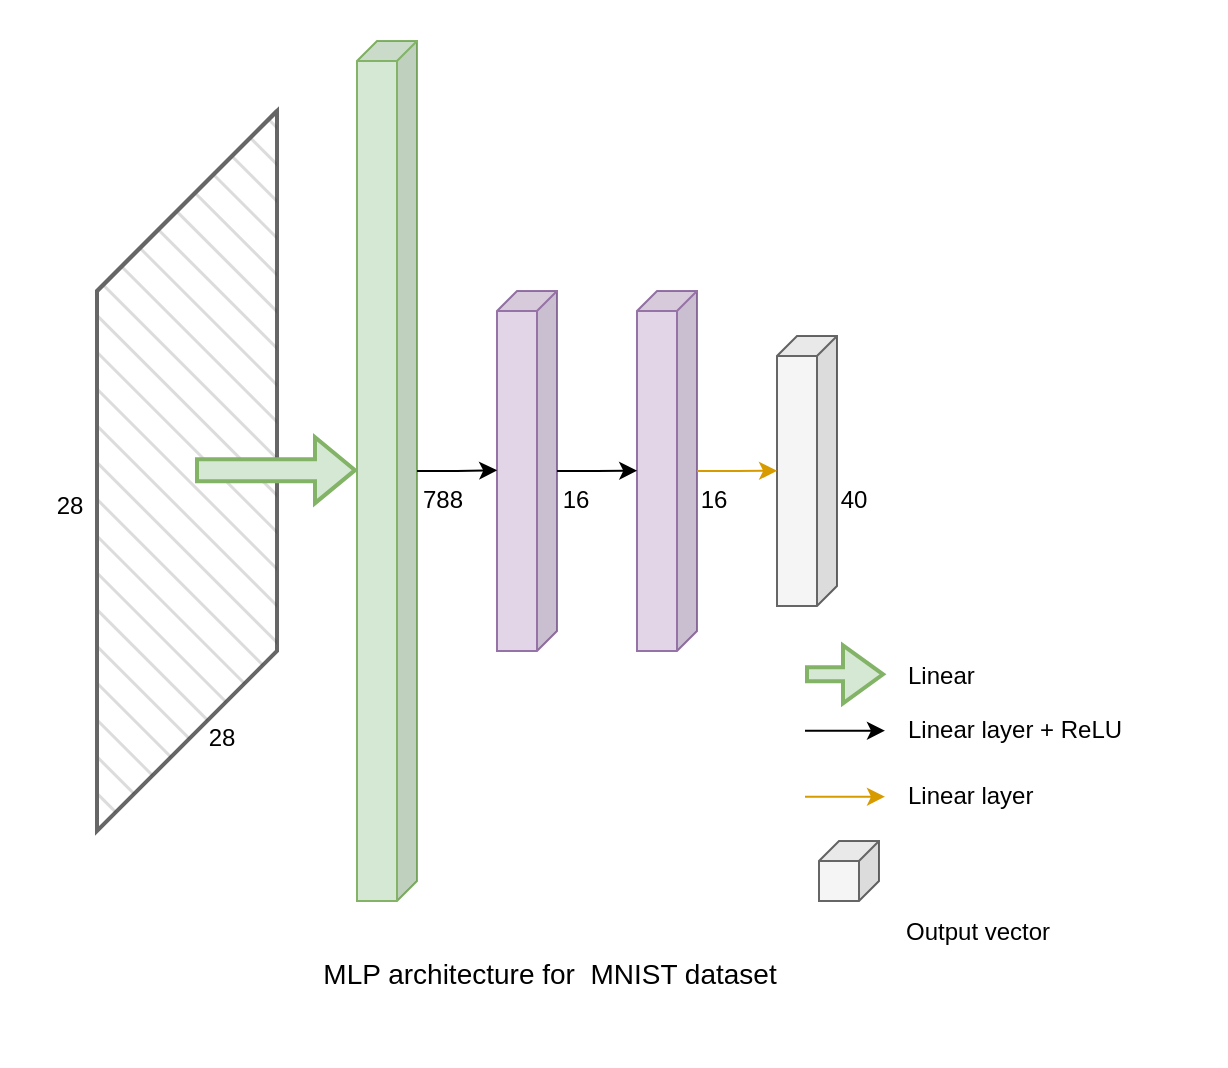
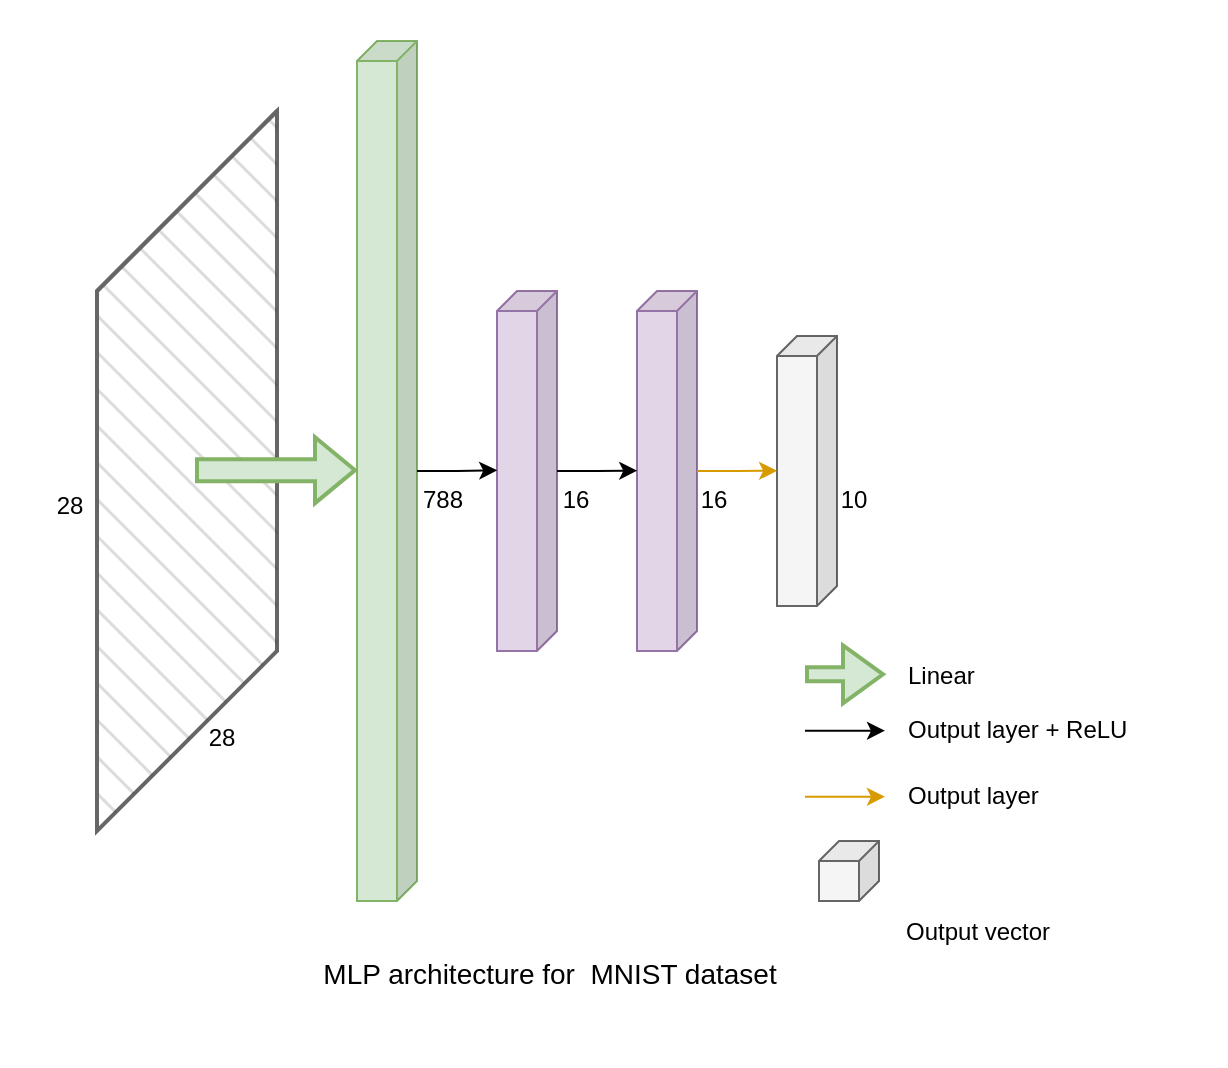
node "40": label "40" -> "10"
node "Linear layer + ReLU": label "Linear layer + ReLU" -> "Output layer + ReLU"
node "Linear layer": label "Linear layer" -> "Output layer"
